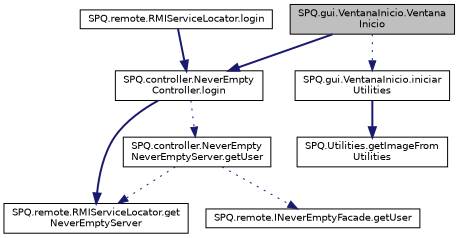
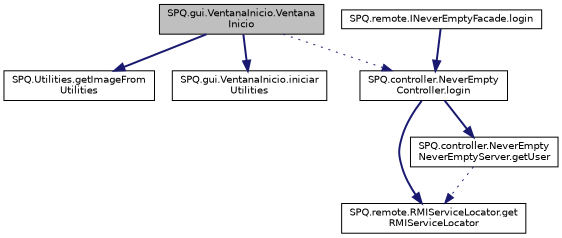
node "SPQ.remote.RMIServiceLocator.login": label "SPQ.remote.RMIServiceLocator.login" -> "SPQ.remote.INeverEmptyFacade.login"
edge "SPQ.gui.VentanaInicio.Ventana Inicio" -> "SPQ.gui.VentanaInicio.iniciar Utilities": style dotted -> bold
edge "SPQ.gui.VentanaInicio.Ventana Inicio" -> "SPQ.controller.NeverEmpty Controller.login": style bold -> dotted
edge "SPQ.controller.NeverEmpty Controller.login" -> "SPQ.controller.NeverEmpty NeverEmptyServer.getUser": style dotted -> bold
edge "SPQ.gui.VentanaInicio.iniciar Utilities" -> "SPQ.Utilities.getImageFrom Utilities": now "SPQ.gui.VentanaInicio.Ventana Inicio" -> "SPQ.Utilities.getImageFrom Utilities"
node "SPQ.remote.RMIServiceLocator.get NeverEmptyServer": label "SPQ.remote.RMIServiceLocator.get NeverEmptyServer" -> "SPQ.remote.RMIServiceLocator.get RMIServiceLocator"
node "SPQ.remote.INeverEmptyFacade.getUser": removed
